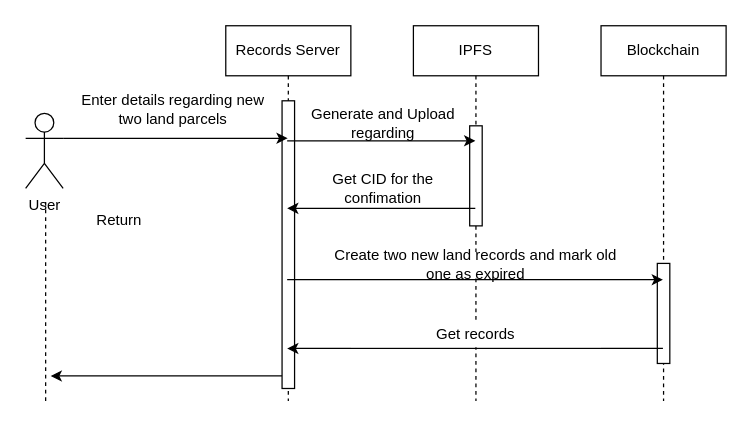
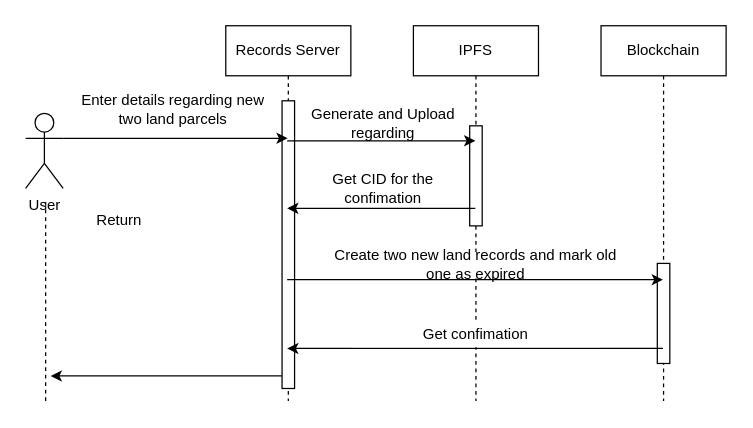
node "Get records": label "Get records" -> "Get confimation"
